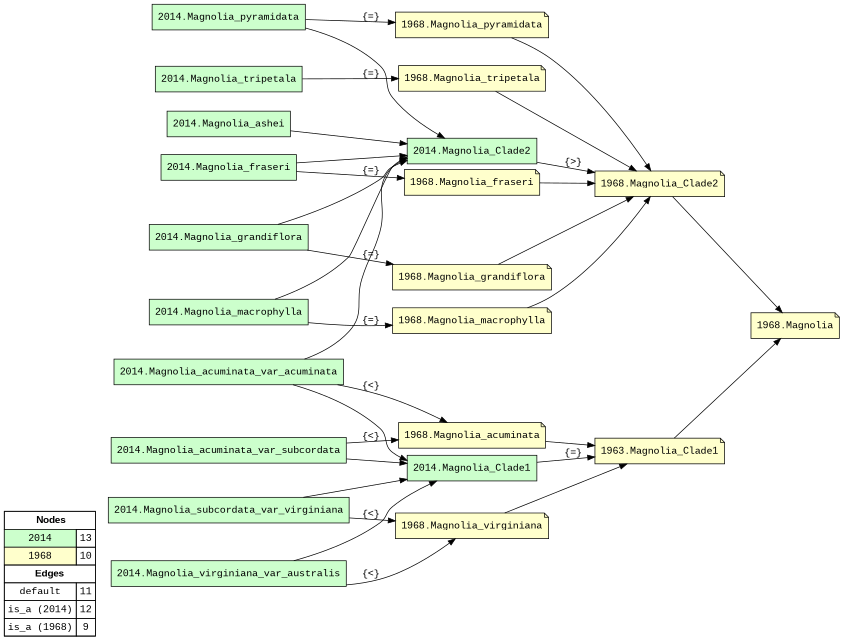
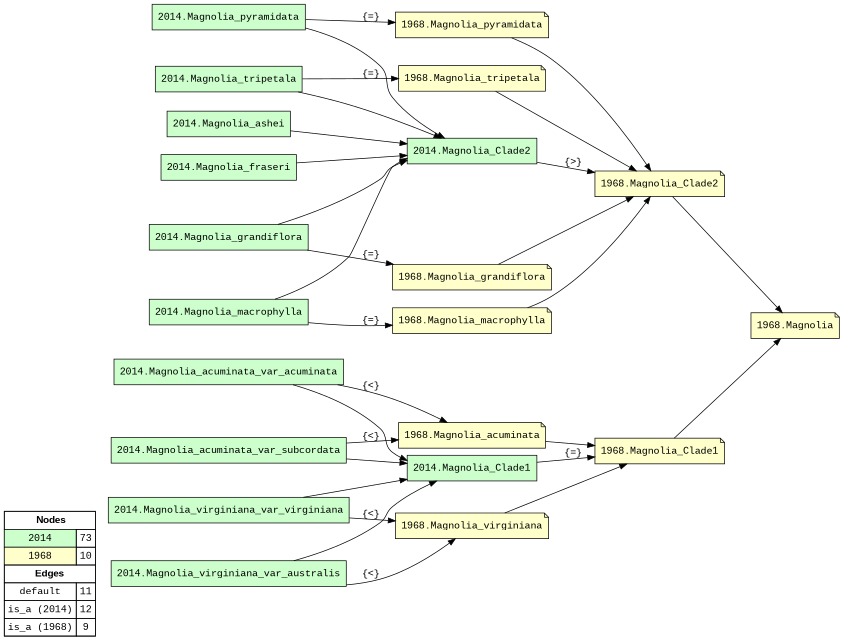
node "1968.Magnolia_fraseri": removed
edge "2014.Magnolia_acuminata_var_acuminata" -> "2014.Magnolia_Clade2": now "2014.Magnolia_tripetala" -> "2014.Magnolia_Clade2"
node "1963.Magnolia_Clade1": label "1963.Magnolia_Clade1" -> "1968.Magnolia_Clade1"
node "2014.Magnolia_subcordata_var_virginiana": label "2014.Magnolia_subcordata_var_virginiana" -> "2014.Magnolia_virginiana_var_virginiana"
node "Nodes": text "13" -> "73"
